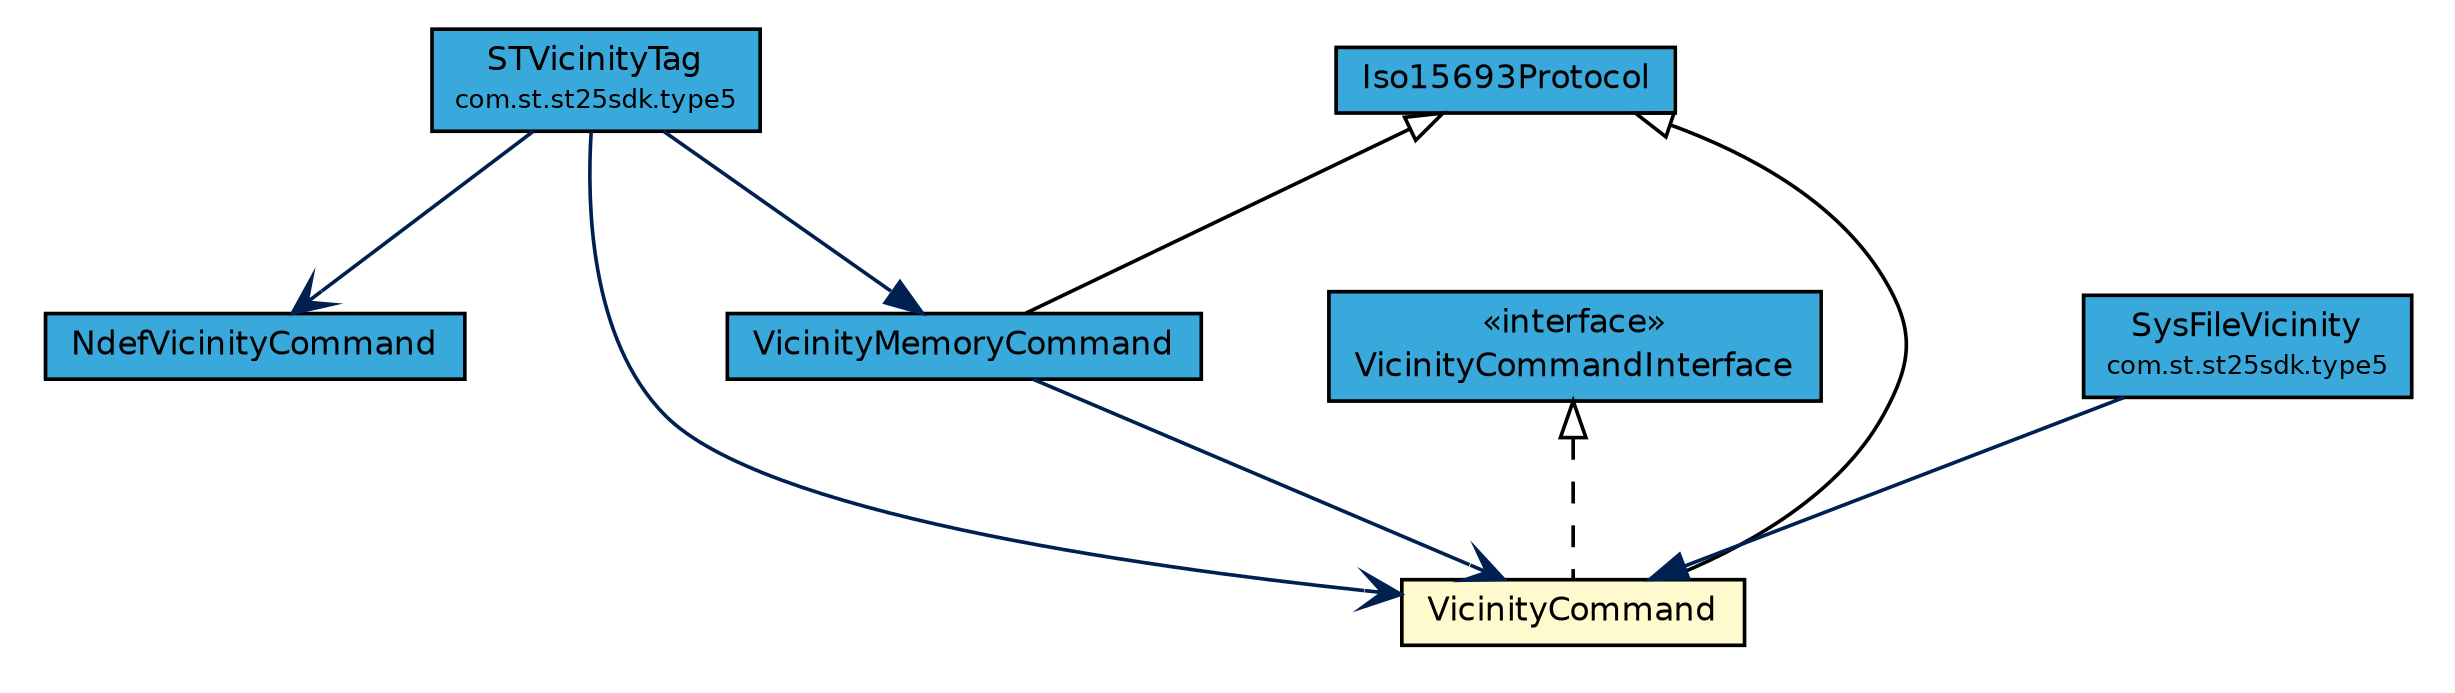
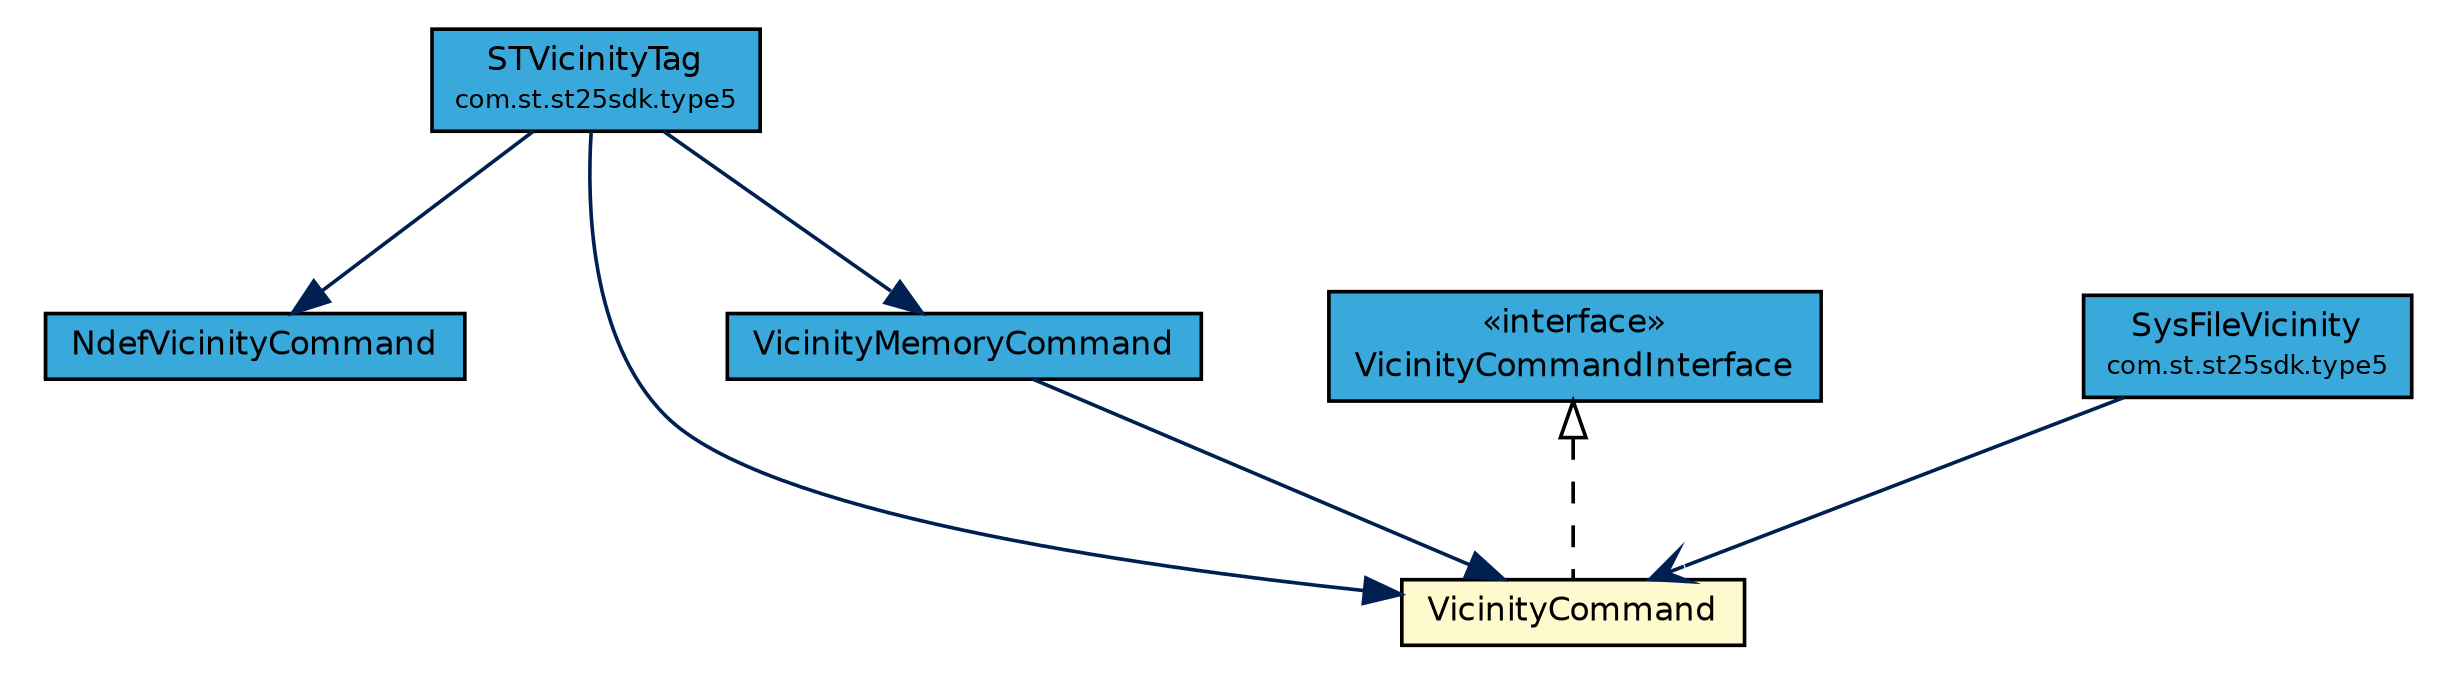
node "Iso15693Protocol": removed
edge "STVicinityTag" -> "NdefVicinityCommand": arrowhead open -> normal
edge "VicinityMemoryCommand" -> "VicinityCommand": arrowhead open -> normal
edge "SysFileVicinity" -> "VicinityCommand": arrowhead normal -> open
edge "STVicinityTag" -> "VicinityCommand": arrowhead open -> normal
